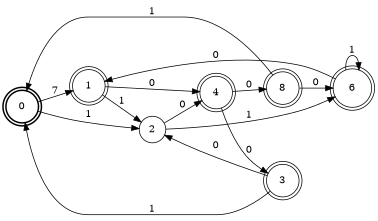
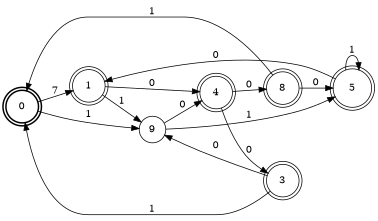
node "6": label "6" -> "5"
node "2": label "2" -> "9"
